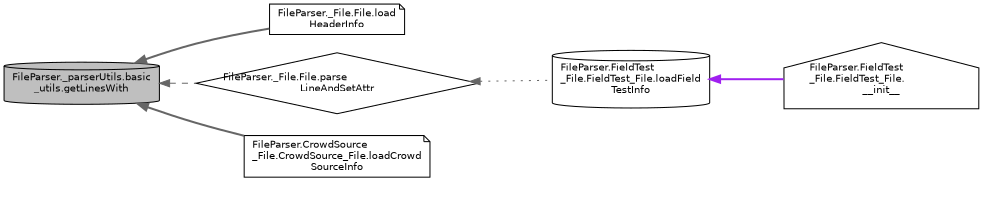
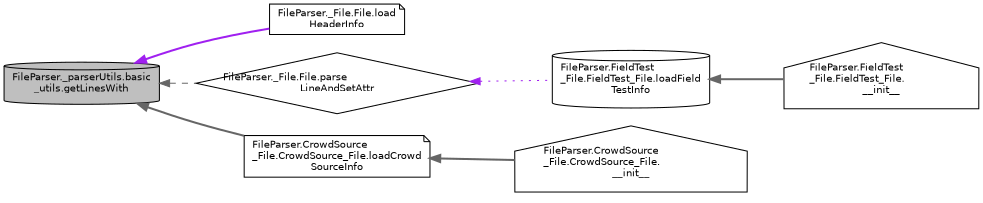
edge "FileParser._File.File.load HeaderInfo" -> "FileParser._parserUtils.basic _utils.getLinesWith": color gray40 -> purple
edge "FileParser.FieldTest _File.FieldTest_File. __init__" -> "FileParser.FieldTest _File.FieldTest_File.loadField TestInfo": color purple -> gray40
edge "FileParser.FieldTest _File.FieldTest_File.loadField TestInfo" -> "FileParser._File.File.parse LineAndSetAttr": color gray40 -> purple
node "FileParser.CrowdSource _File.CrowdSource_File. __init__": added
